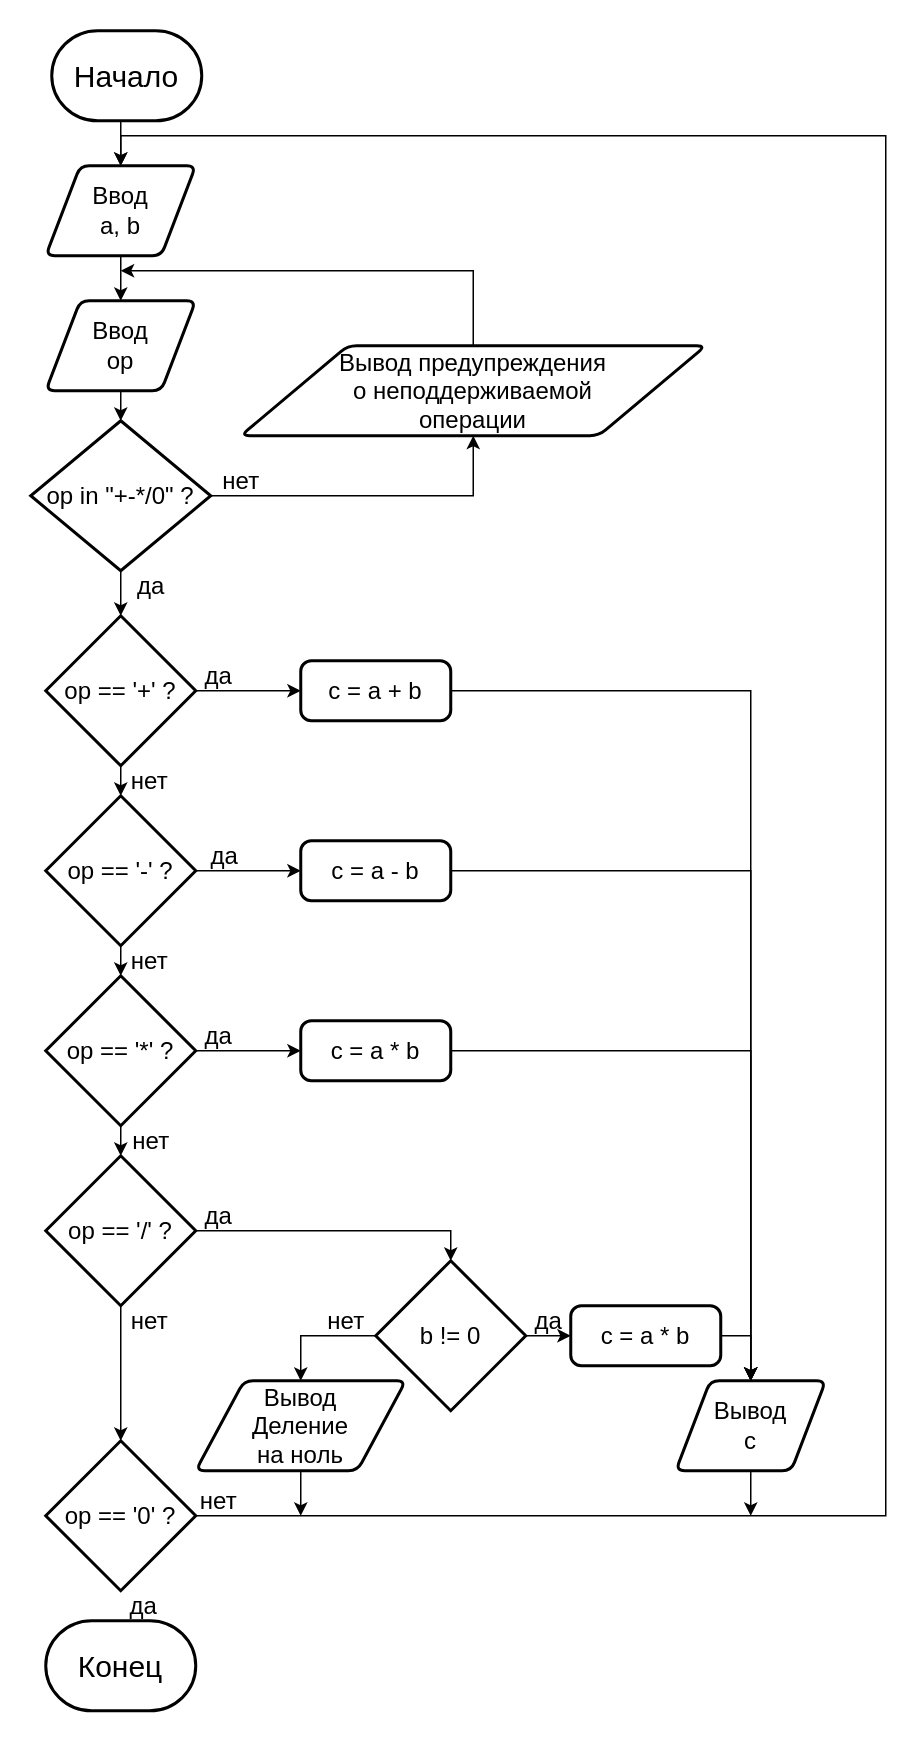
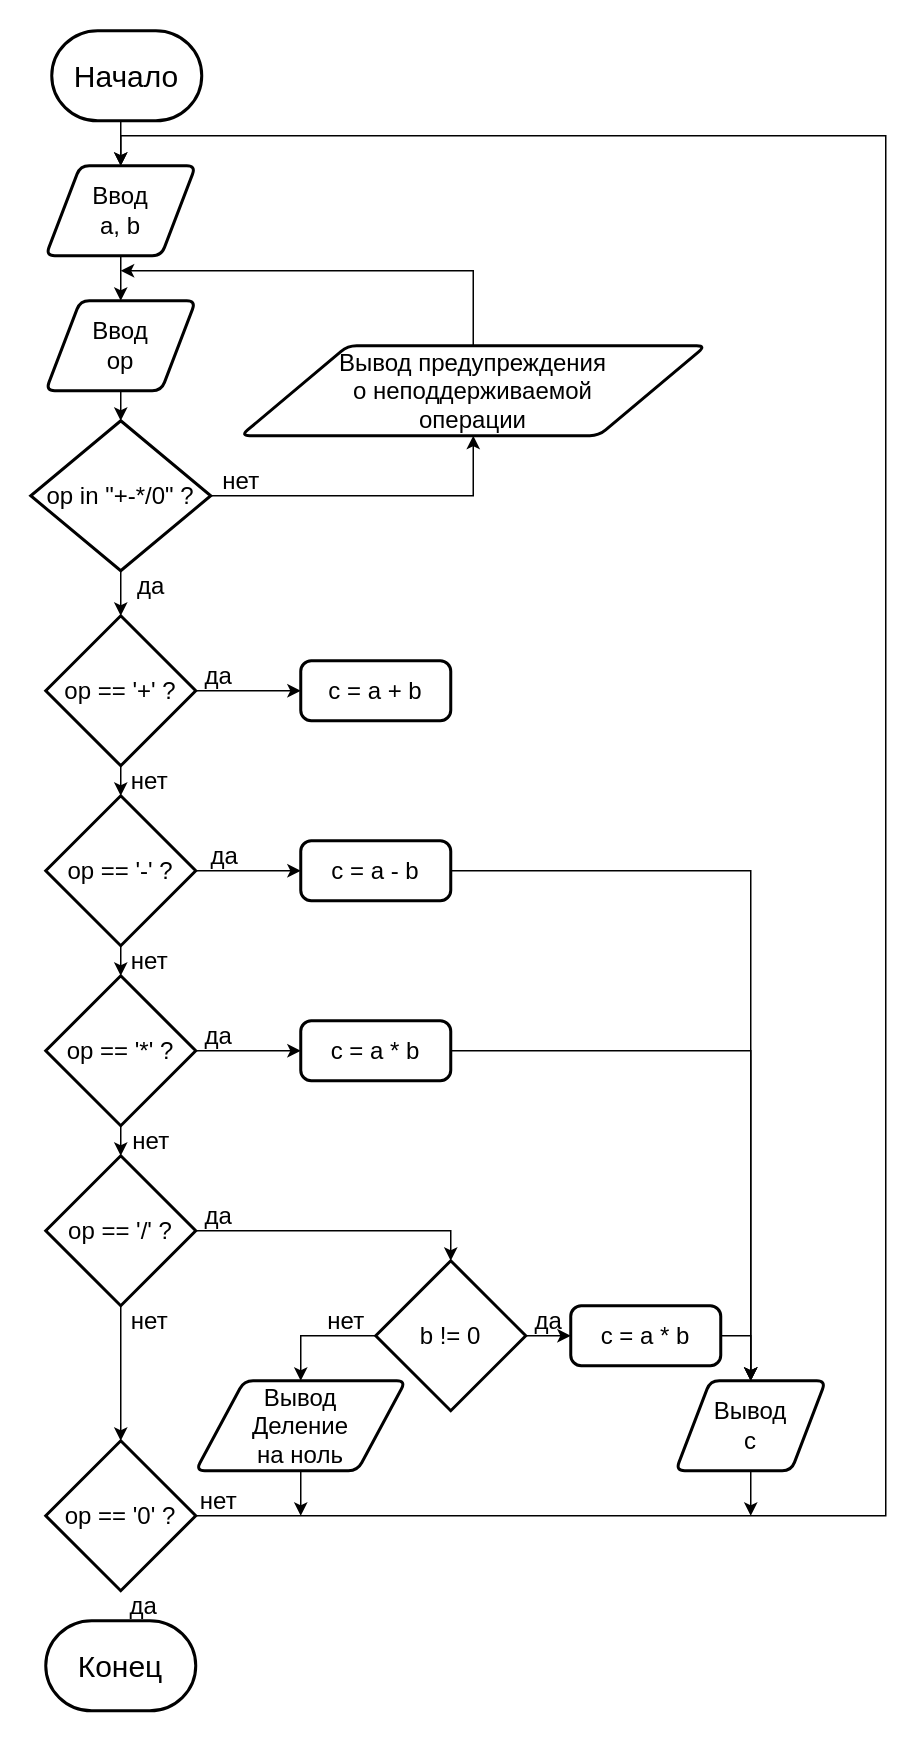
edge "c = a + b" -> "Вывод c": removed
